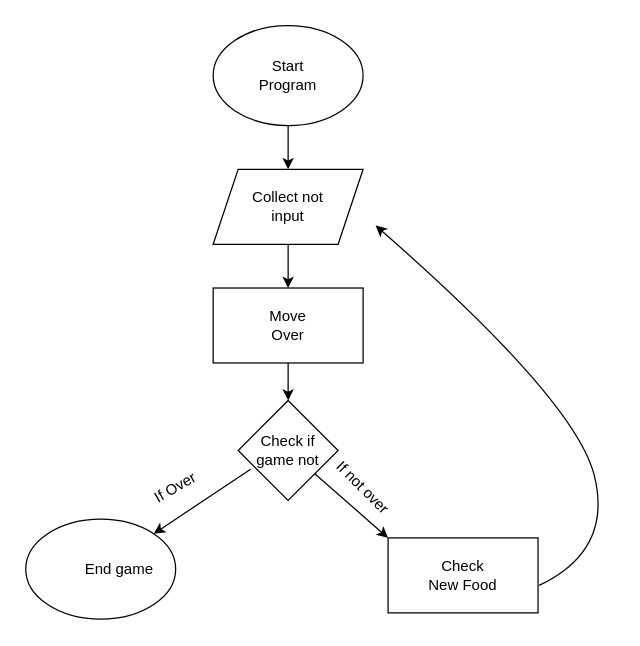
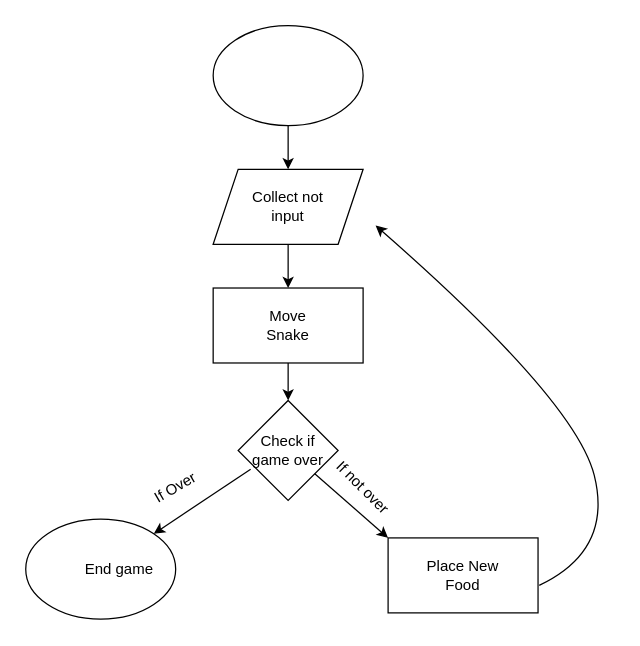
node "Start Program": removed
node "Move Over": label "Move Over" -> "Move Snake"
node "Check if game not": label "Check if game not" -> "Check if game over"
node "Check New Food": label "Check New Food" -> "Place New Food"
